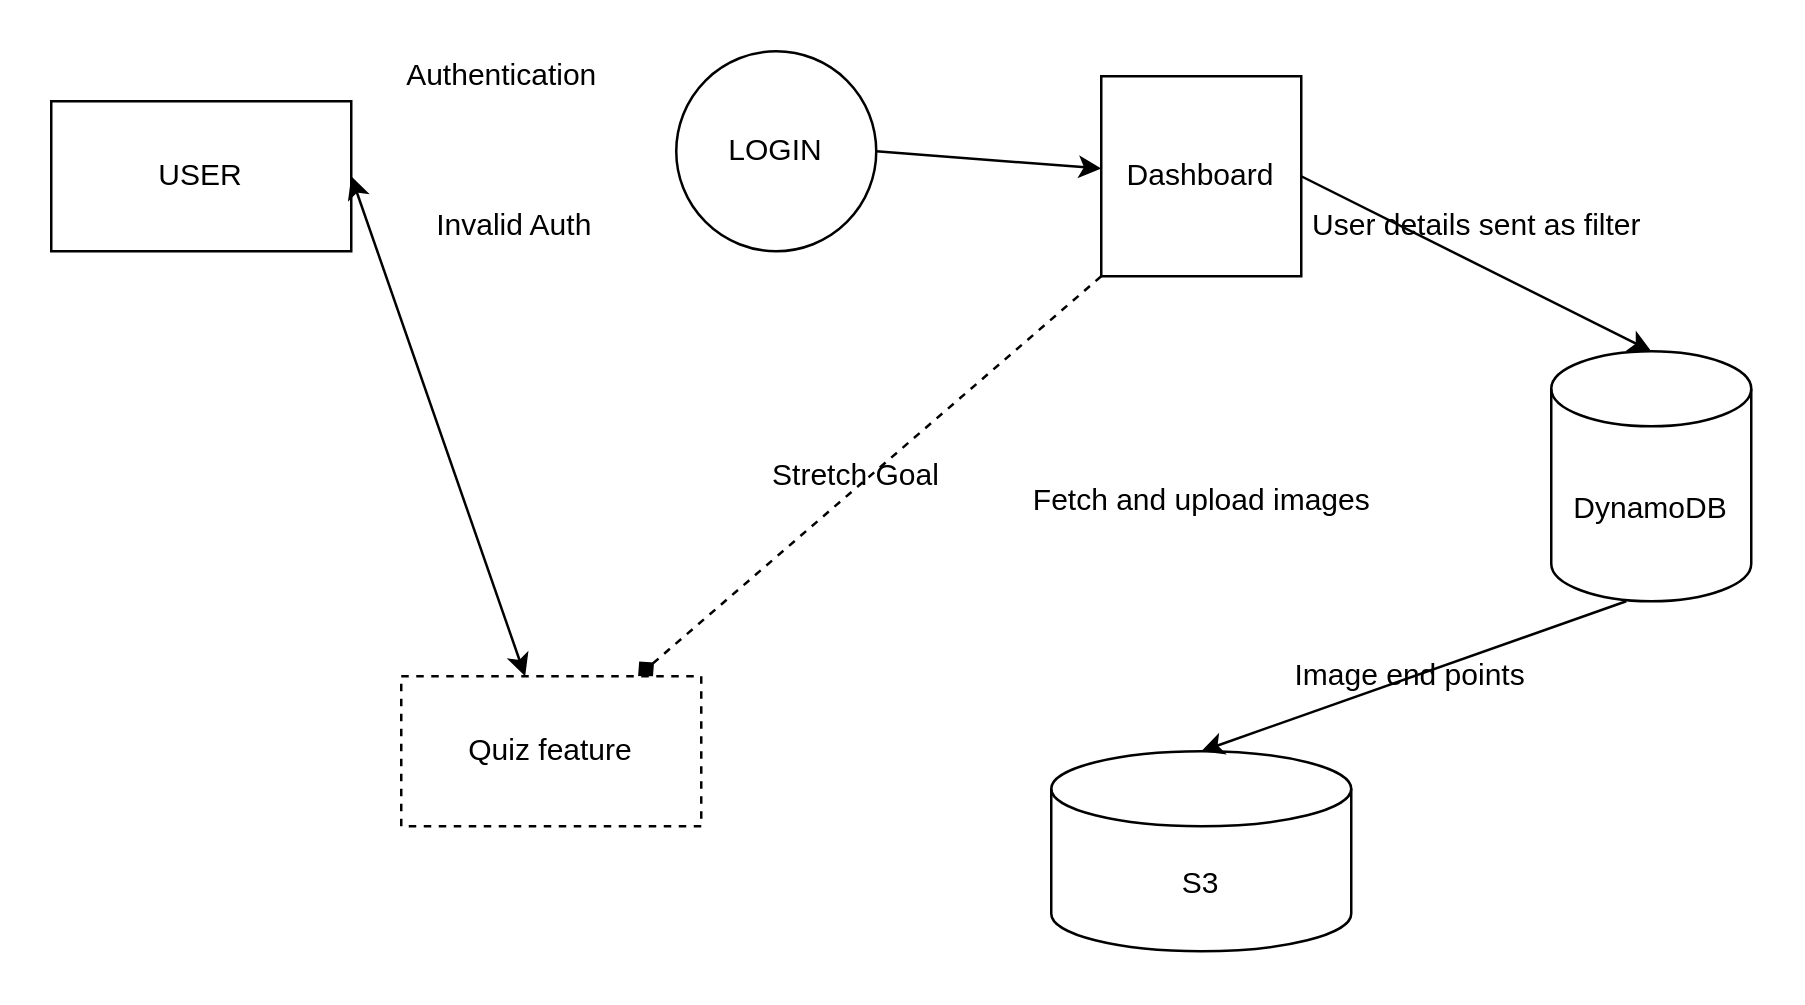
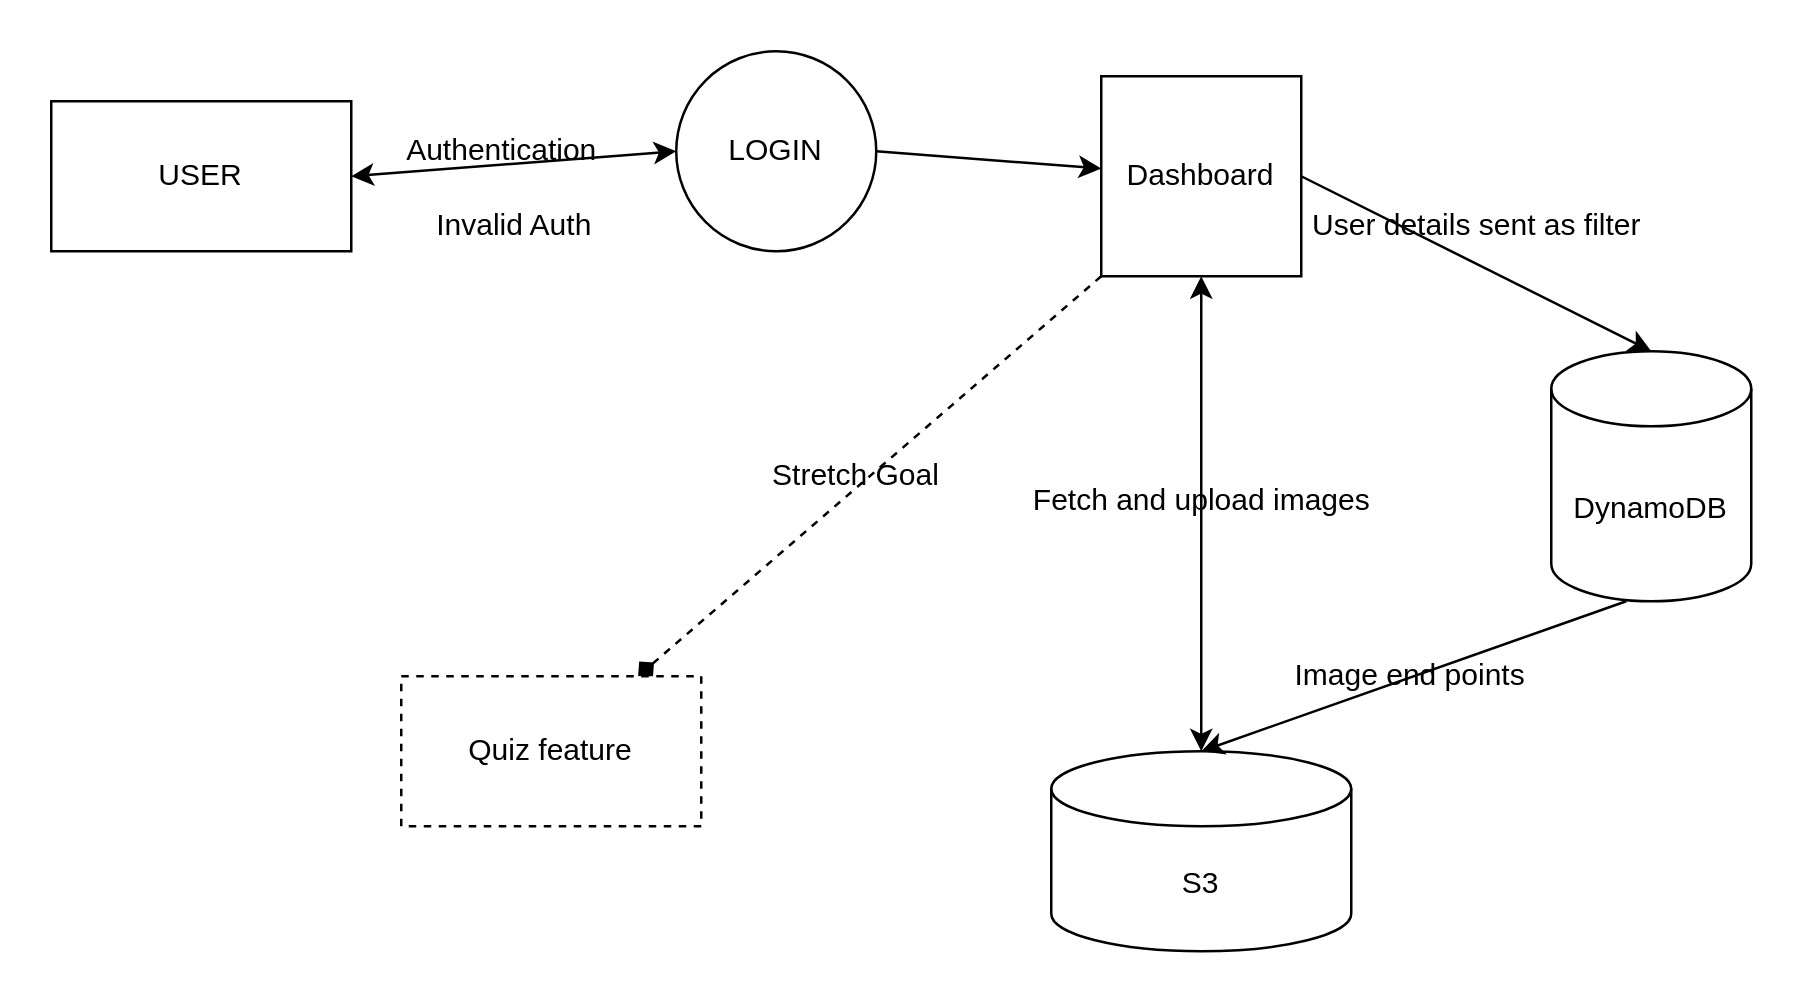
node "Authentication": moved (501, 76) -> (501, 151)
edge "USER" -- "Quiz feature": now "USER" -- "LOGIN"
edge "Dashboard" -- "S3": added
